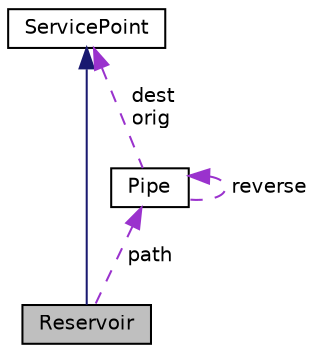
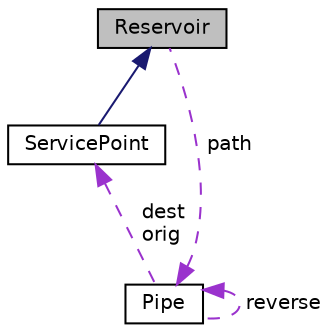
edge "Reservoir" -> "ServicePoint": reversed
